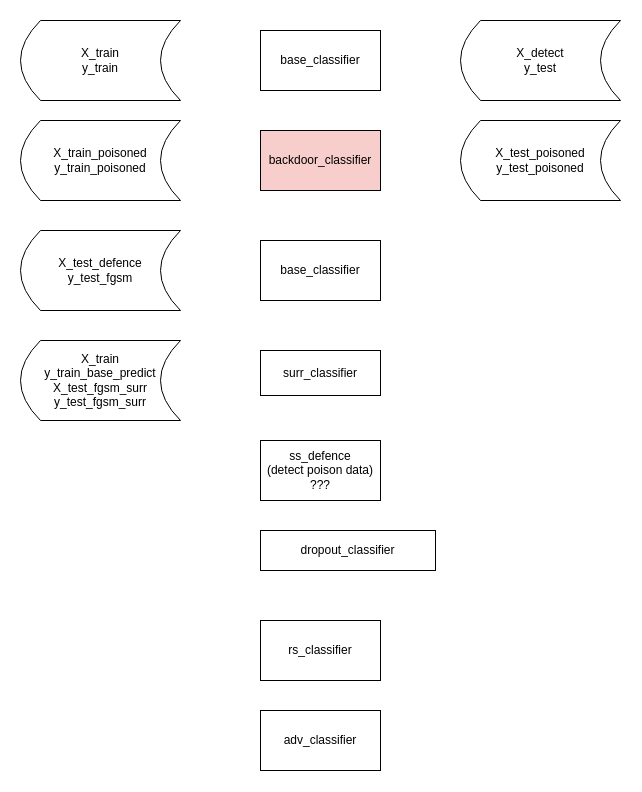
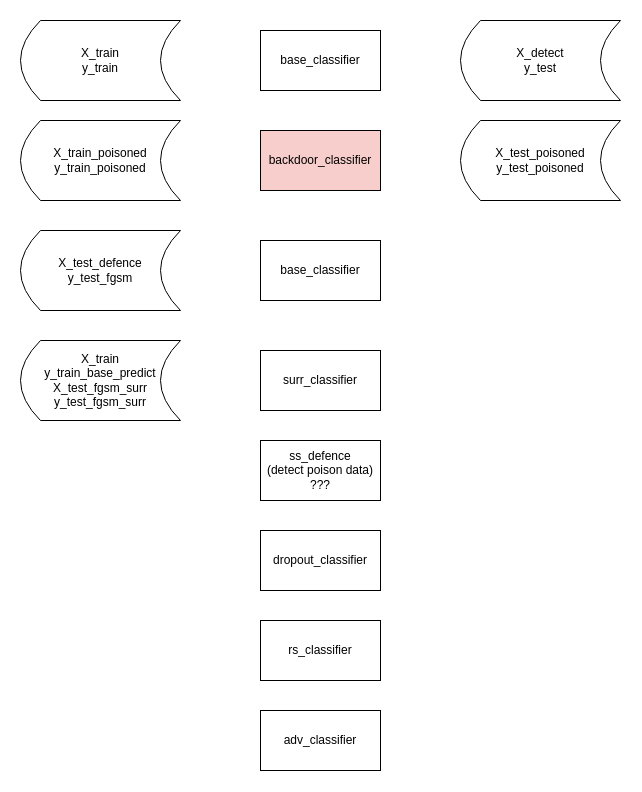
node "surr_classifier": size 120x45 -> 120x60
node "dropout_classifier": size 175x40 -> 120x60
